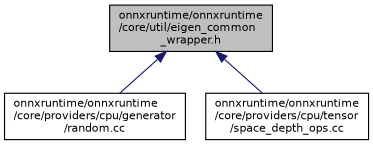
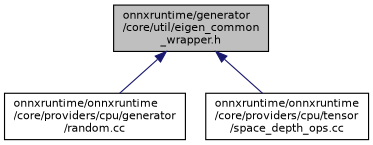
node "onnxruntime/onnxruntime /core/util/eigen_common _wrapper.h": label "onnxruntime/onnxruntime /core/util/eigen_common _wrapper.h" -> "onnxruntime/generator /core/util/eigen_common _wrapper.h"
